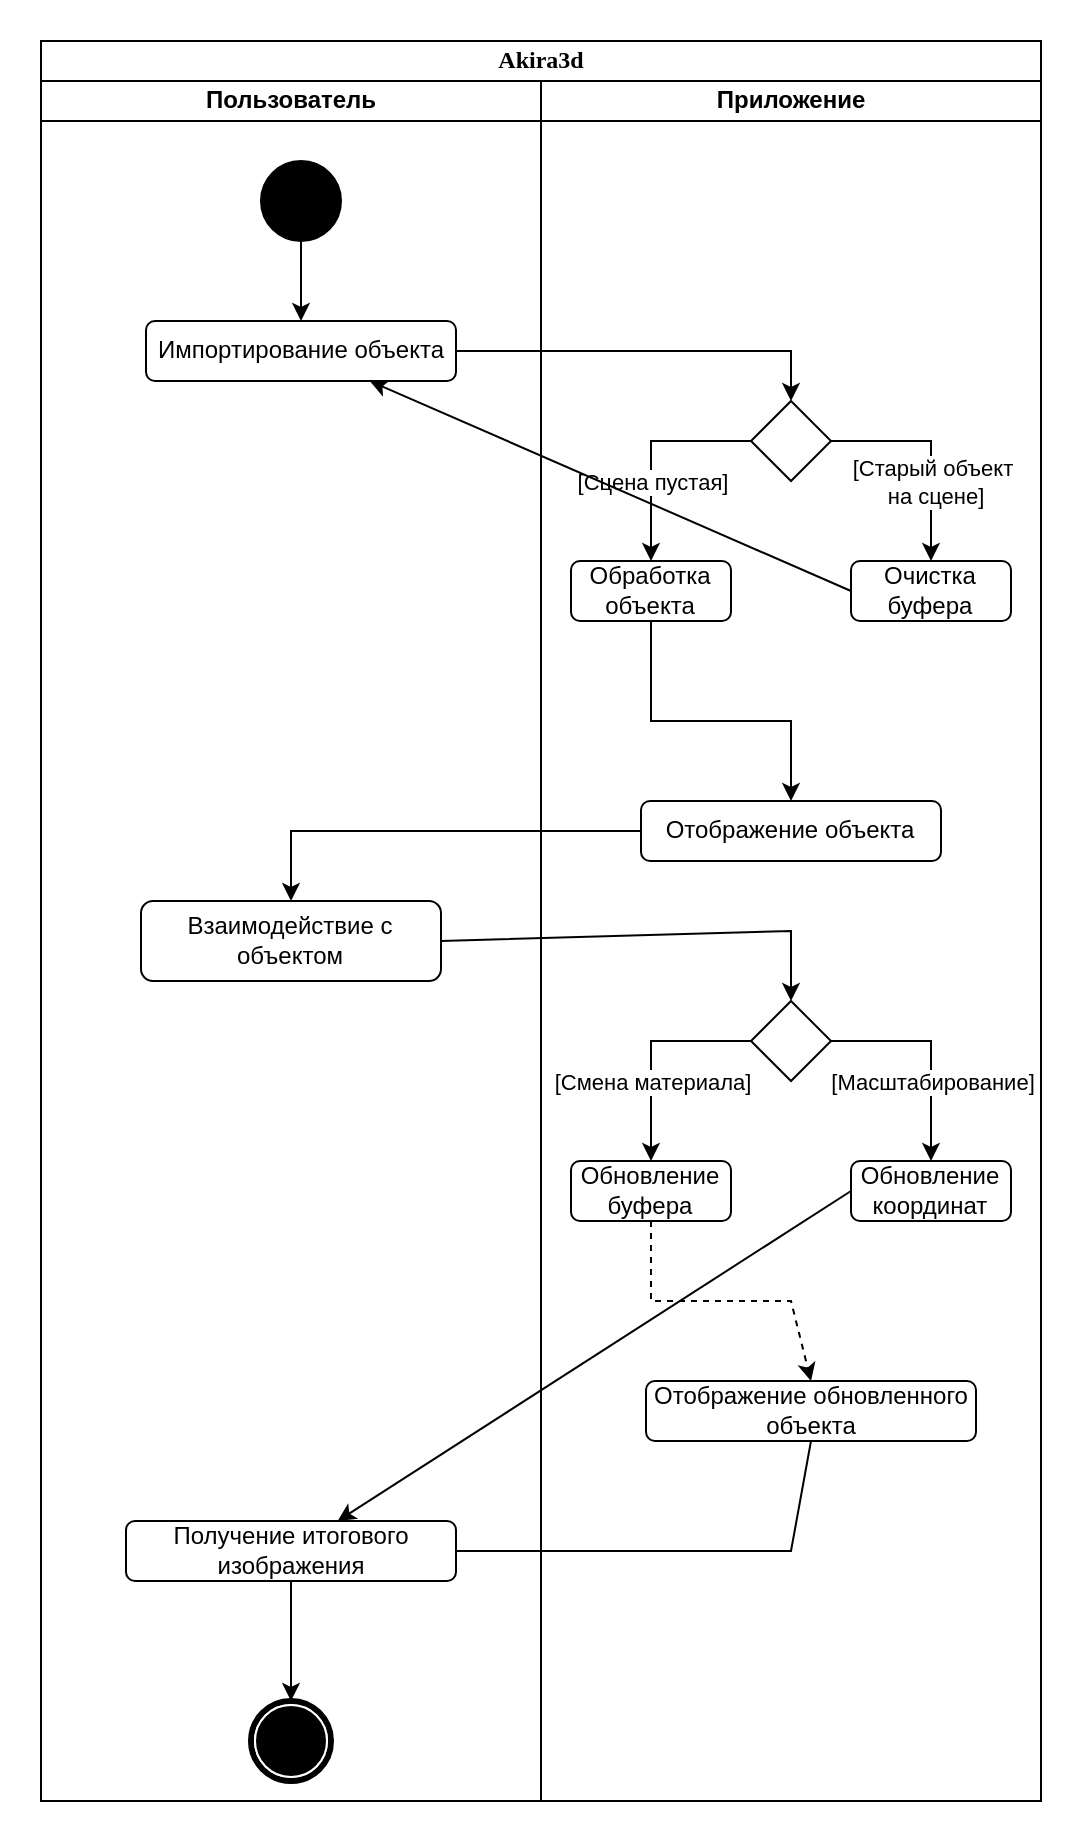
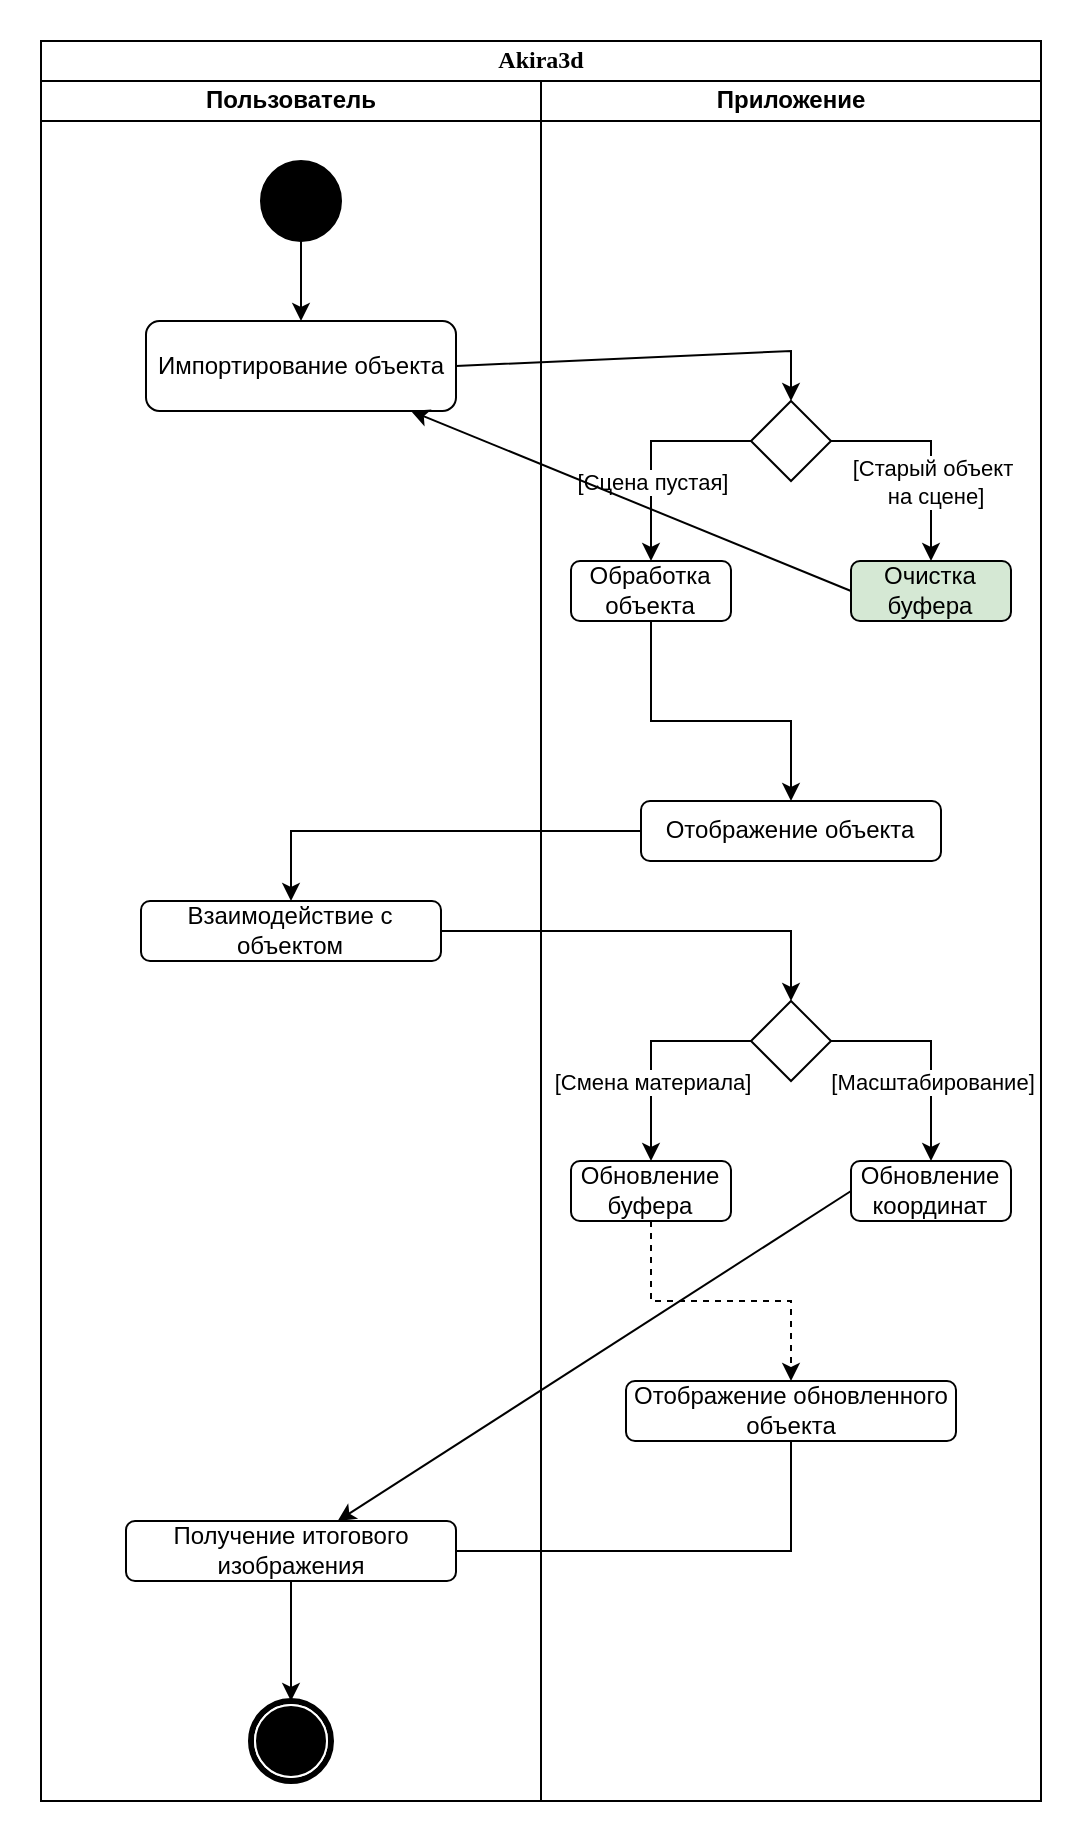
node "Импортирование объекта": size 310x60 -> 310x90
node "Очистка буфера": fillcolor #ffffff -> #d5e8d4
node "Взаимодействие с объектом": size 300x80 -> 300x60
node "Отображение обновленного объекта": moved (811, 1411) -> (791, 1411)
